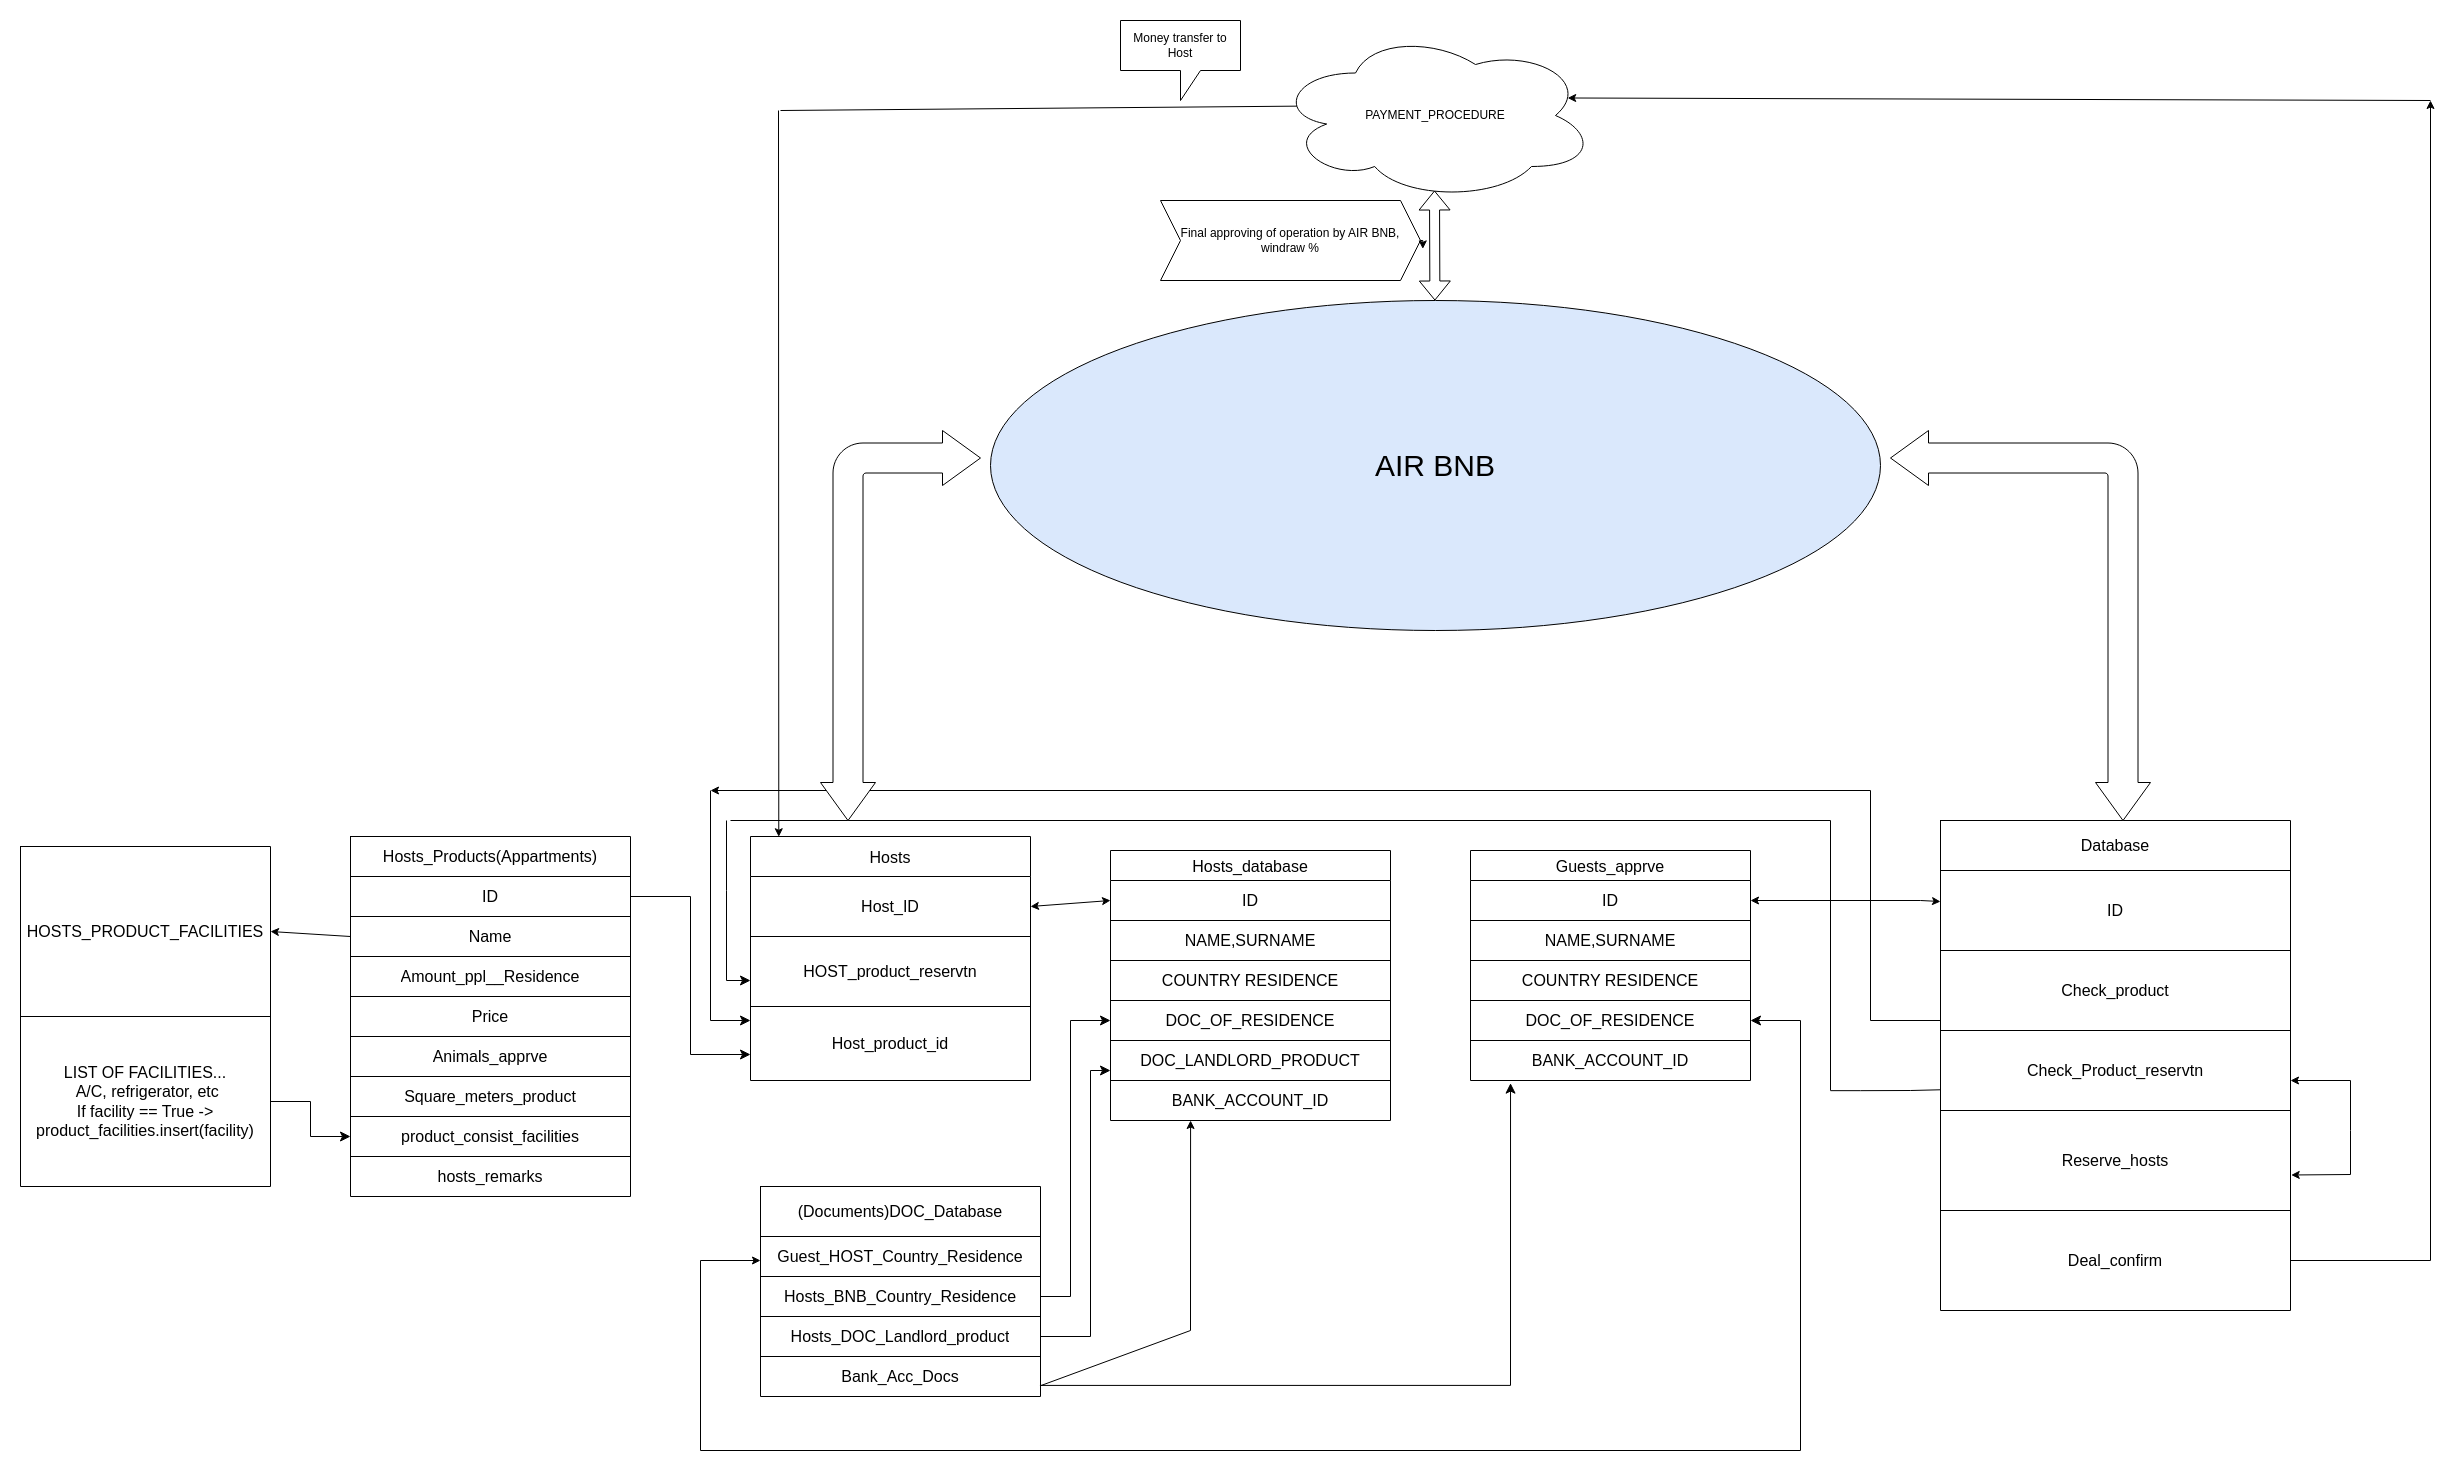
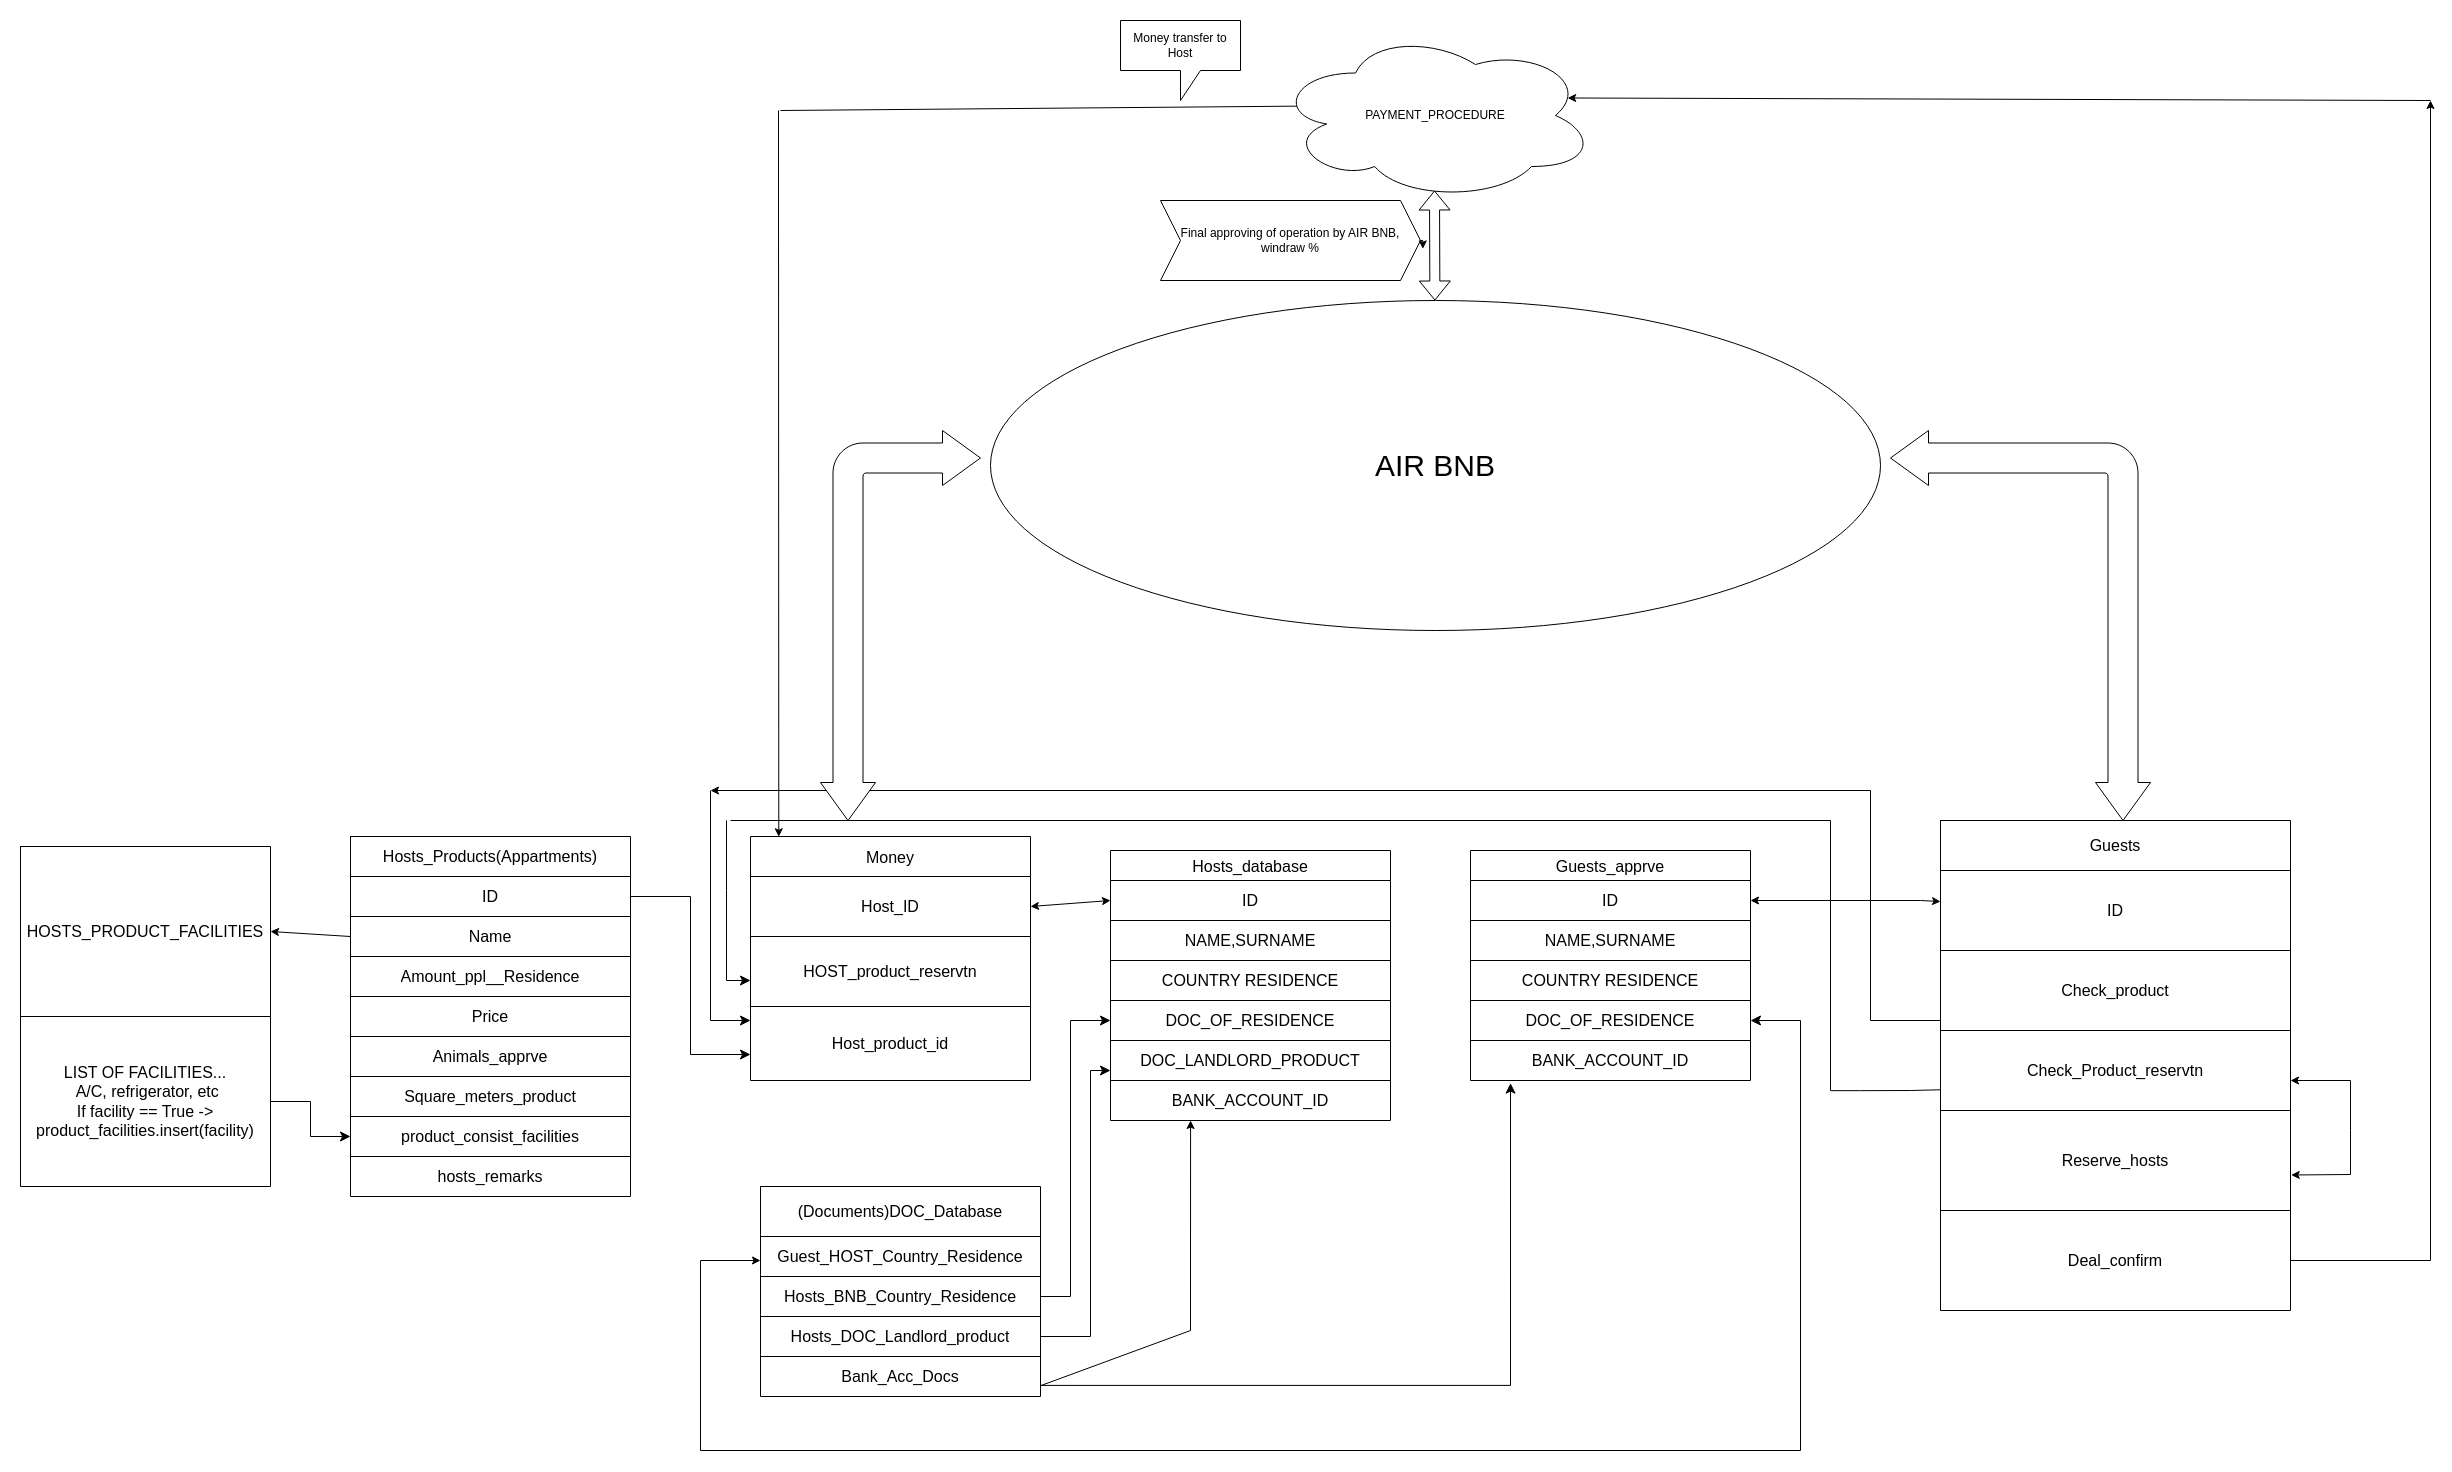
node "AIR BNB": fillcolor #dae8fc -> #ffffff
node "Database": label "Database" -> "Guests"
node "Hosts": label "Hosts" -> "Money"
